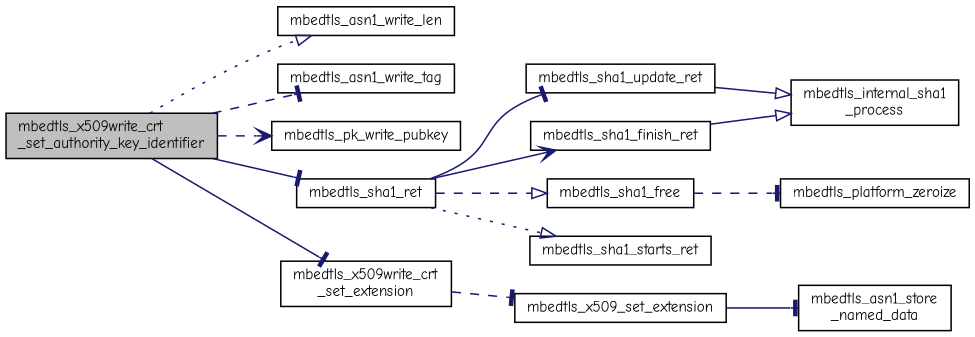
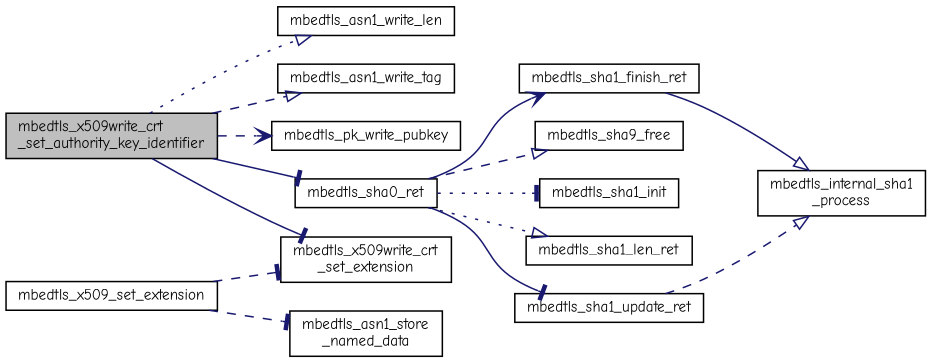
edge "mbedtls_sha1_update_ret" -> "mbedtls_internal_sha1 _process": style solid -> dashed
edge "mbedtls_x509write_crt _set_authority_key_identifier" -> "mbedtls_asn1_write_tag": arrowhead tee -> onormal
node "mbedtls_sha1_ret": label "mbedtls_sha1_ret" -> "mbedtls_sha0_ret"
node "mbedtls_sha1_init": added
node "mbedtls_sha1_free": label "mbedtls_sha1_free" -> "mbedtls_sha9_free"
node "mbedtls_platform_zeroize": removed
node "mbedtls_sha1_starts_ret": label "mbedtls_sha1_starts_ret" -> "mbedtls_sha1_len_ret"
edge "mbedtls_x509write_crt _set_extension" -> "mbedtls_x509_set_extension": reversed
edge "mbedtls_x509_set_extension" -> "mbedtls_asn1_store _named_data": style solid -> dashed
